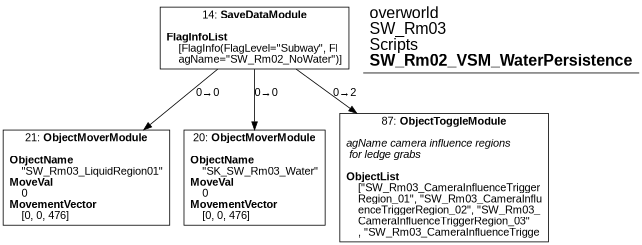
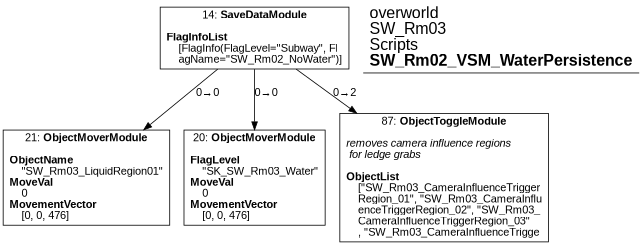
node "87:": text "agName camera influence regions" -> "removes camera influence regions"
node "20:": text "ObjectName" -> "FlagLevel"
